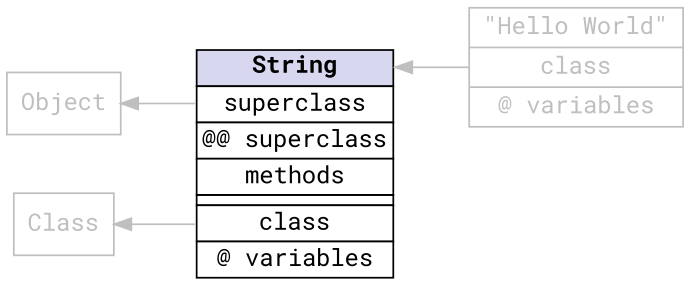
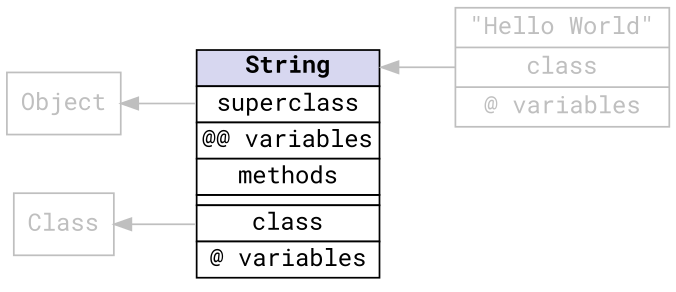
node "String": text "@@ superclass" -> "@@ variables"
